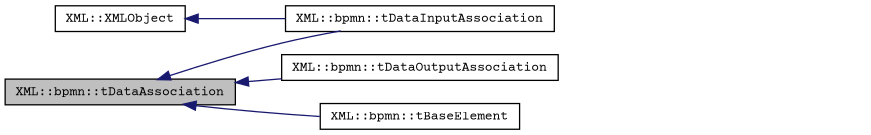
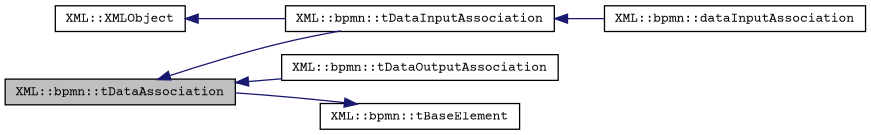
node "XML::bpmn::dataInputAssociation": added
edge "XML::bpmn::tBaseElement" -> "XML::bpmn::tDataAssociation": reversed
